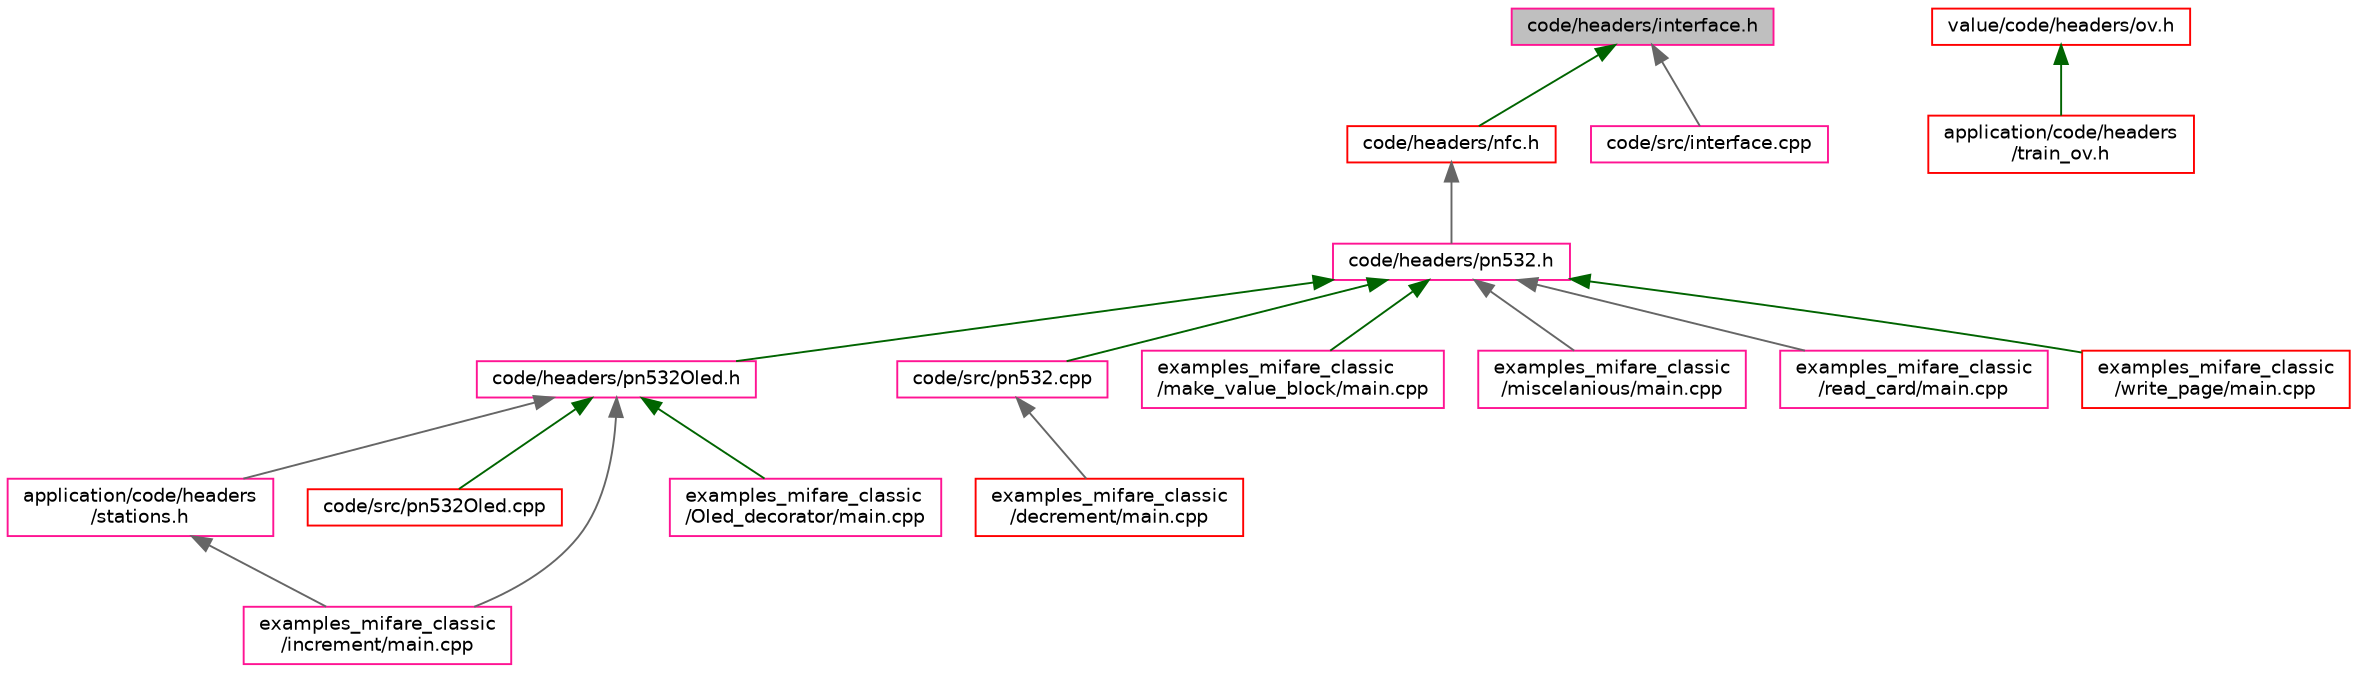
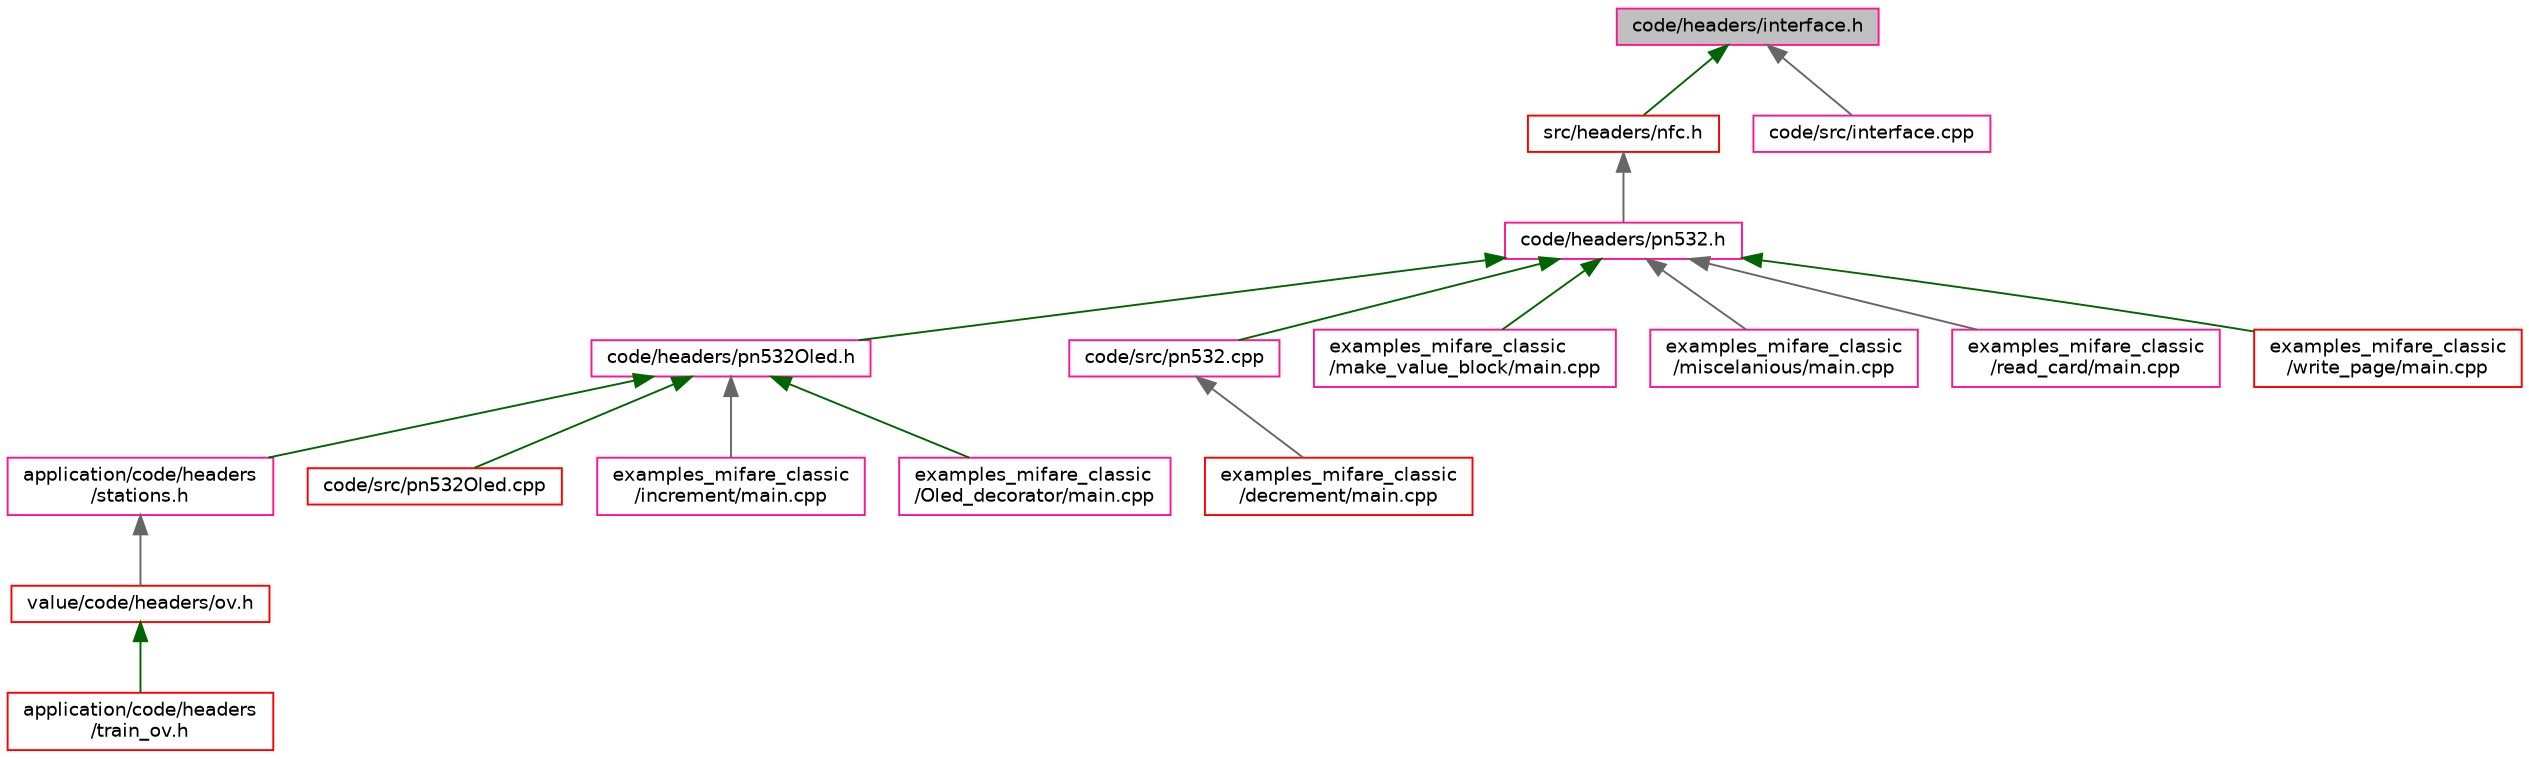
node "code/headers/nfc.h": label "code/headers/nfc.h" -> "src/headers/nfc.h"
edge "application/code/headers /stations.h" -> "code/headers/pn532Oled.h": color gray40 -> darkgreen
edge "examples_mifare_classic /increment/main.cpp" -> "application/code/headers /stations.h": now "value/code/headers/ov.h" -> "application/code/headers /stations.h"
